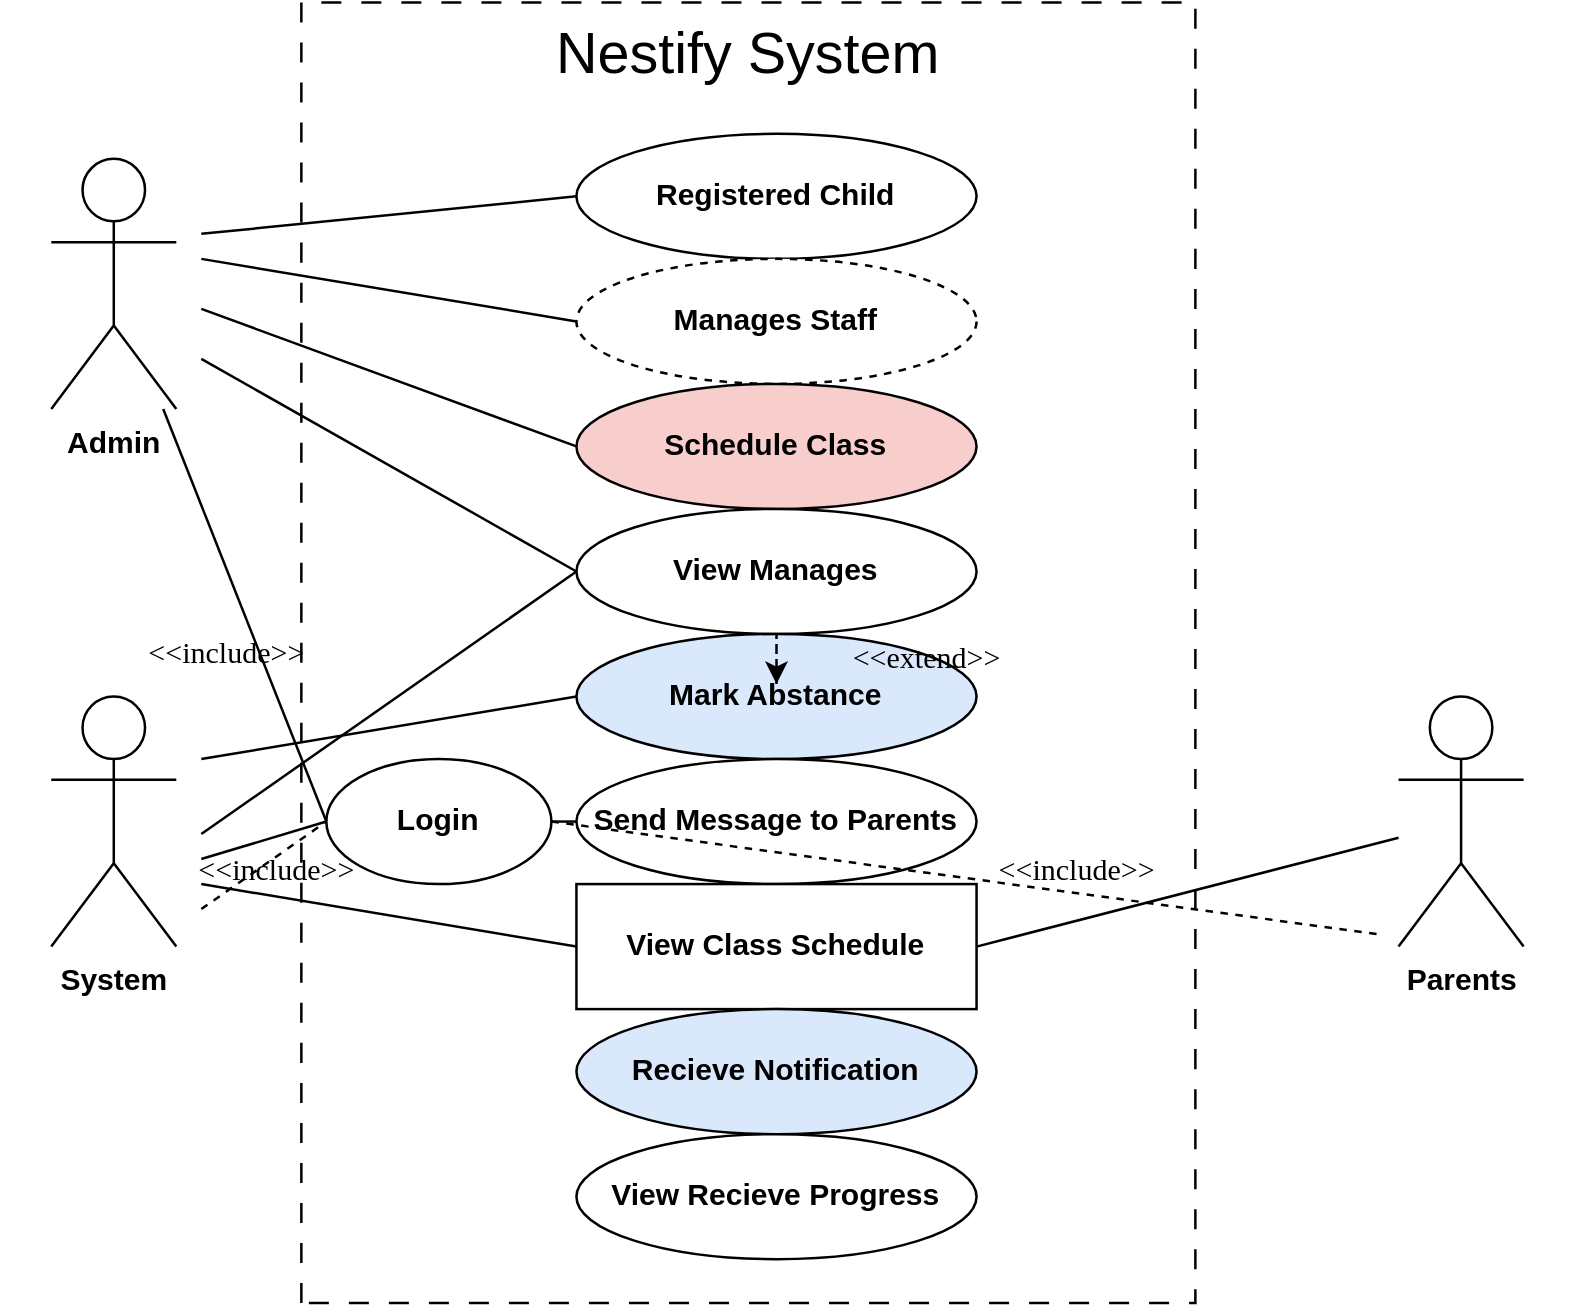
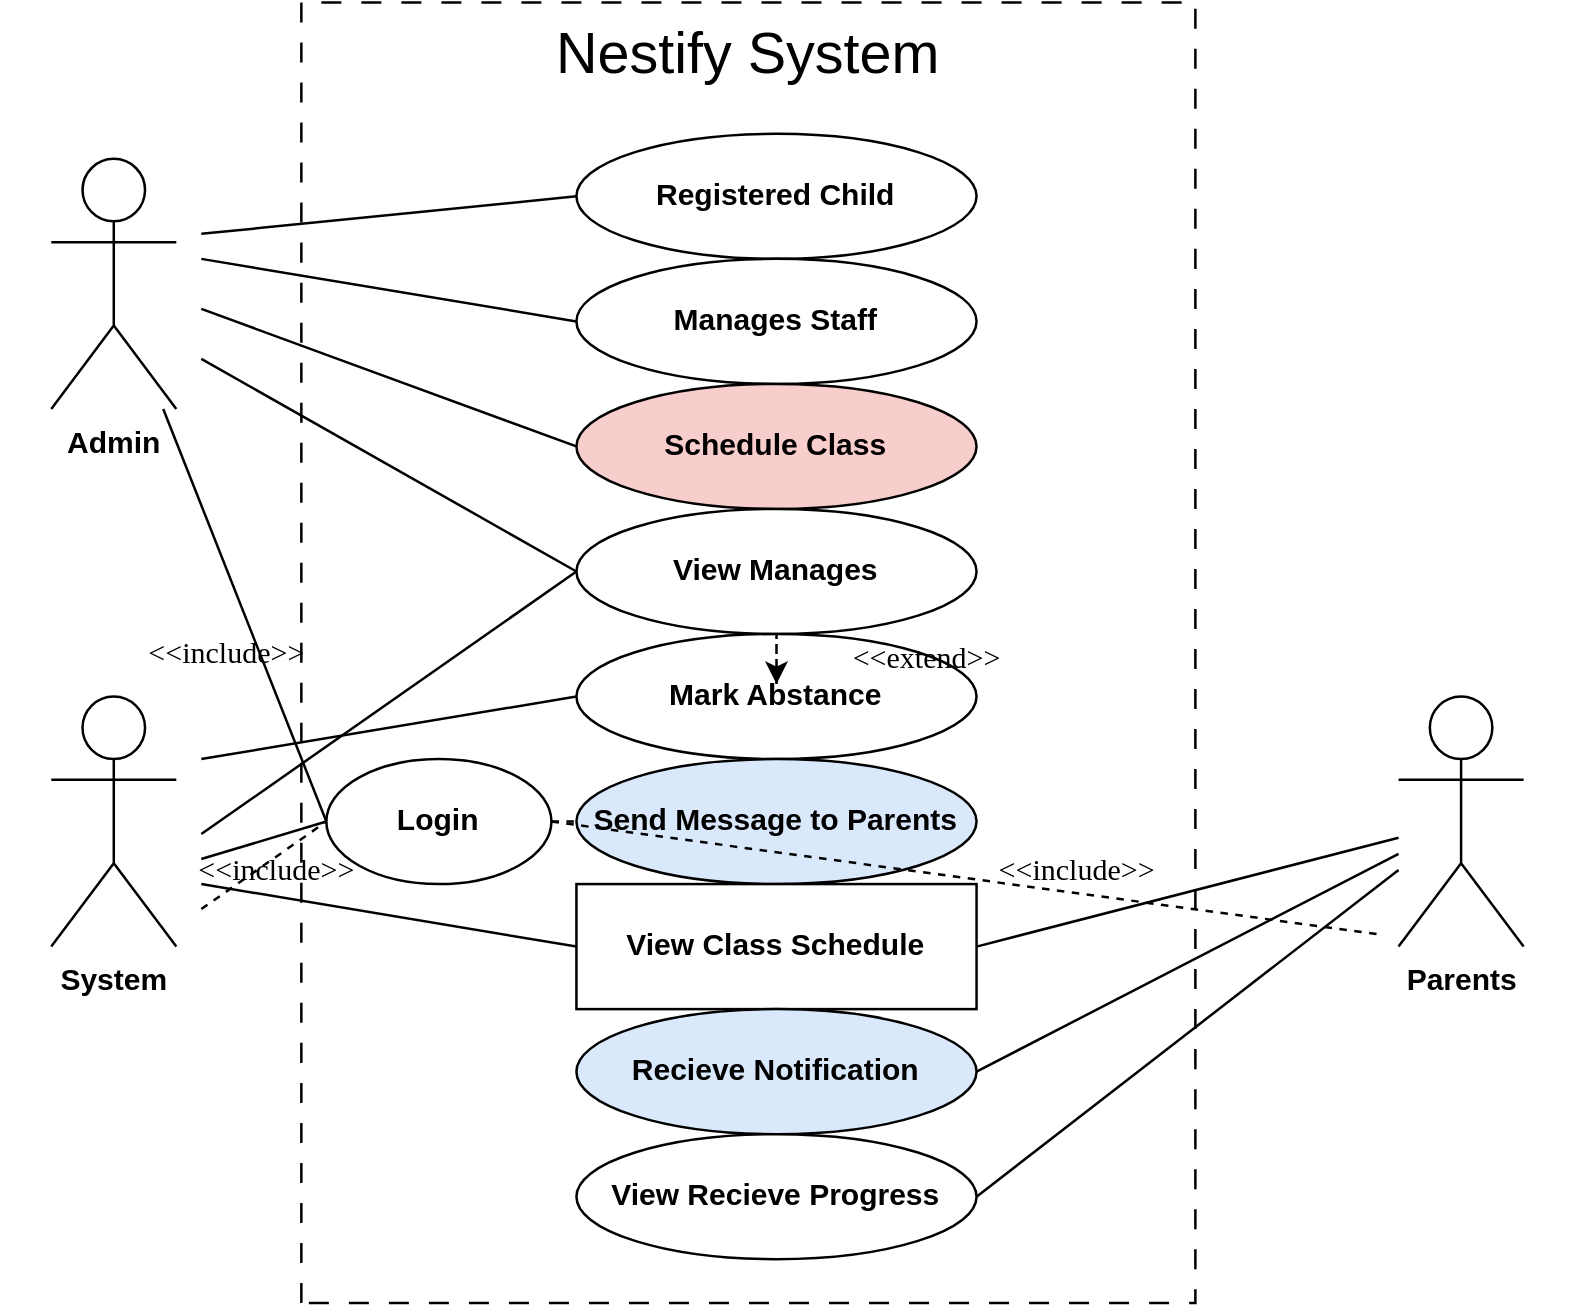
node "Manages Staff": style dashed -> solid
node "Mark Abstance": fillcolor #dae8fc -> #ffffff
edge "Login" -- "Send Message to Parents": style solid -> dashed
node "Send Message to Parents": fillcolor #ffffff -> #dae8fc
edge "Parents" -- "Recieve Notification": added
edge "Parents" -- "View Recieve Progress": added
